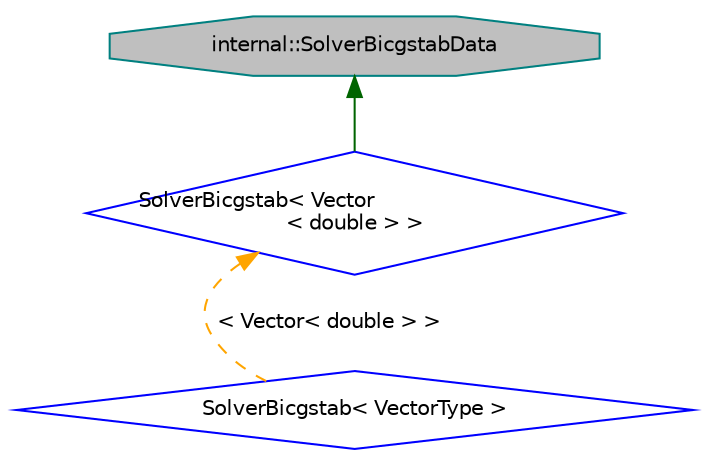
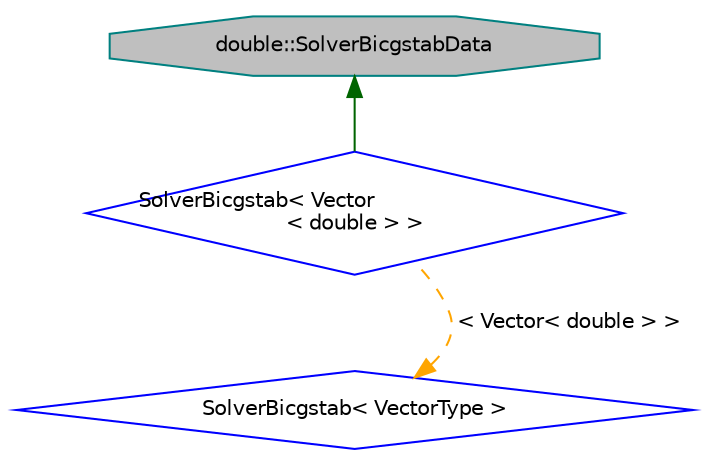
node "internal::SolverBicgstabData": label "internal::SolverBicgstabData" -> "double::SolverBicgstabData"
edge "SolverBicgstab< VectorType >" -> "SolverBicgstab< Vector < double > >": reversed
